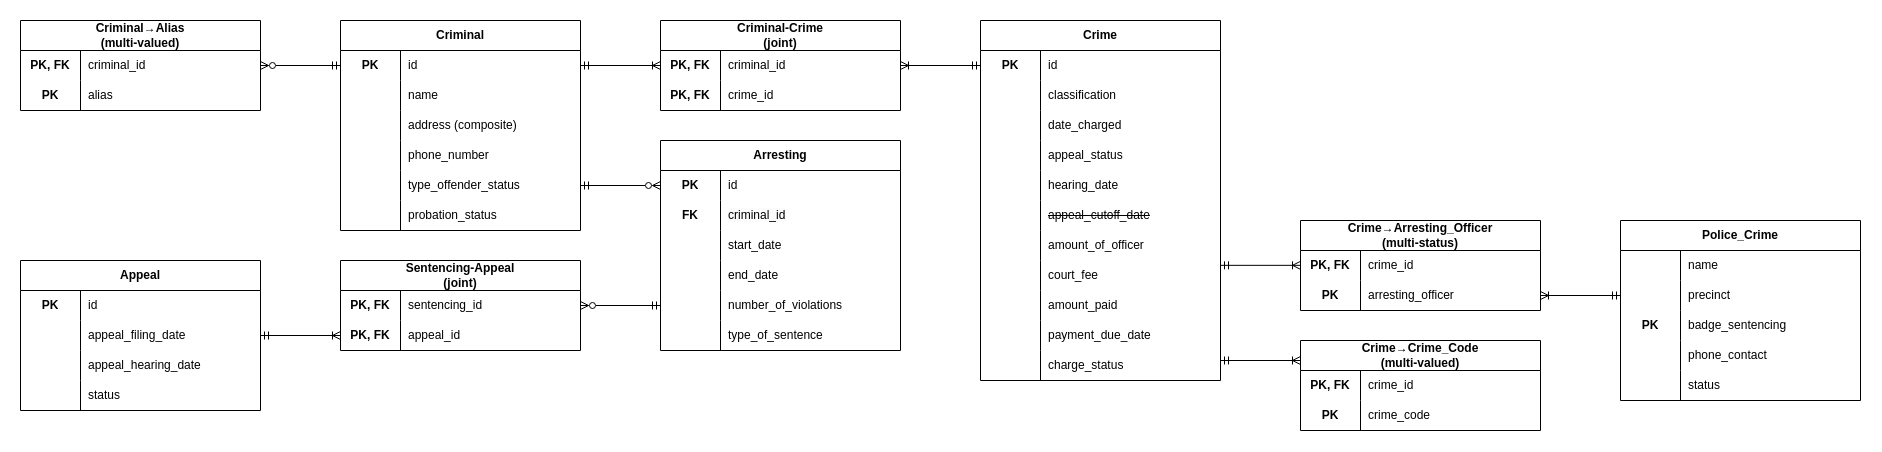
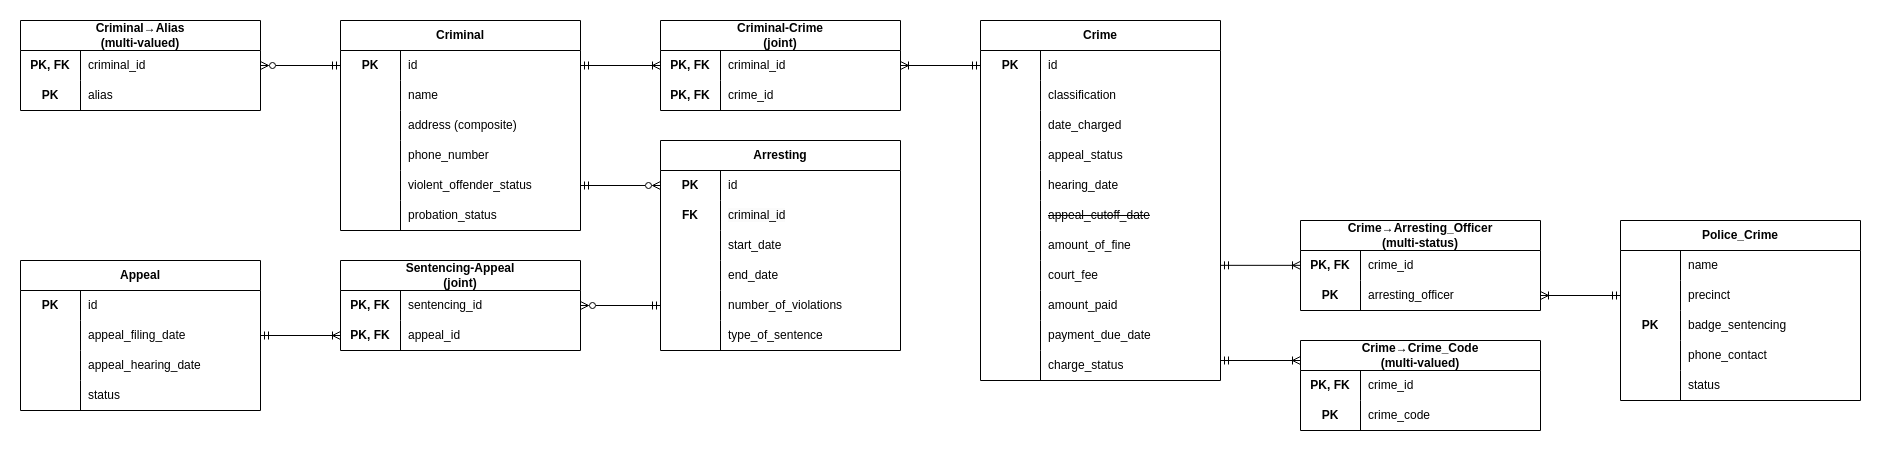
node "type_offender_status": label "type_offender_status" -> "violent_offender_status"
node "amount_of_officer": label "amount_of_officer" -> "amount_of_fine"
